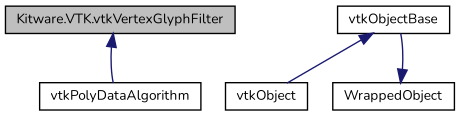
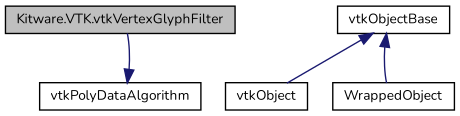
edge "vtkObjectBase" -> "WrappedObject": reversed
edge "vtkPolyDataAlgorithm" -> "Kitware.VTK.vtkVertexGlyphFilter": reversed
